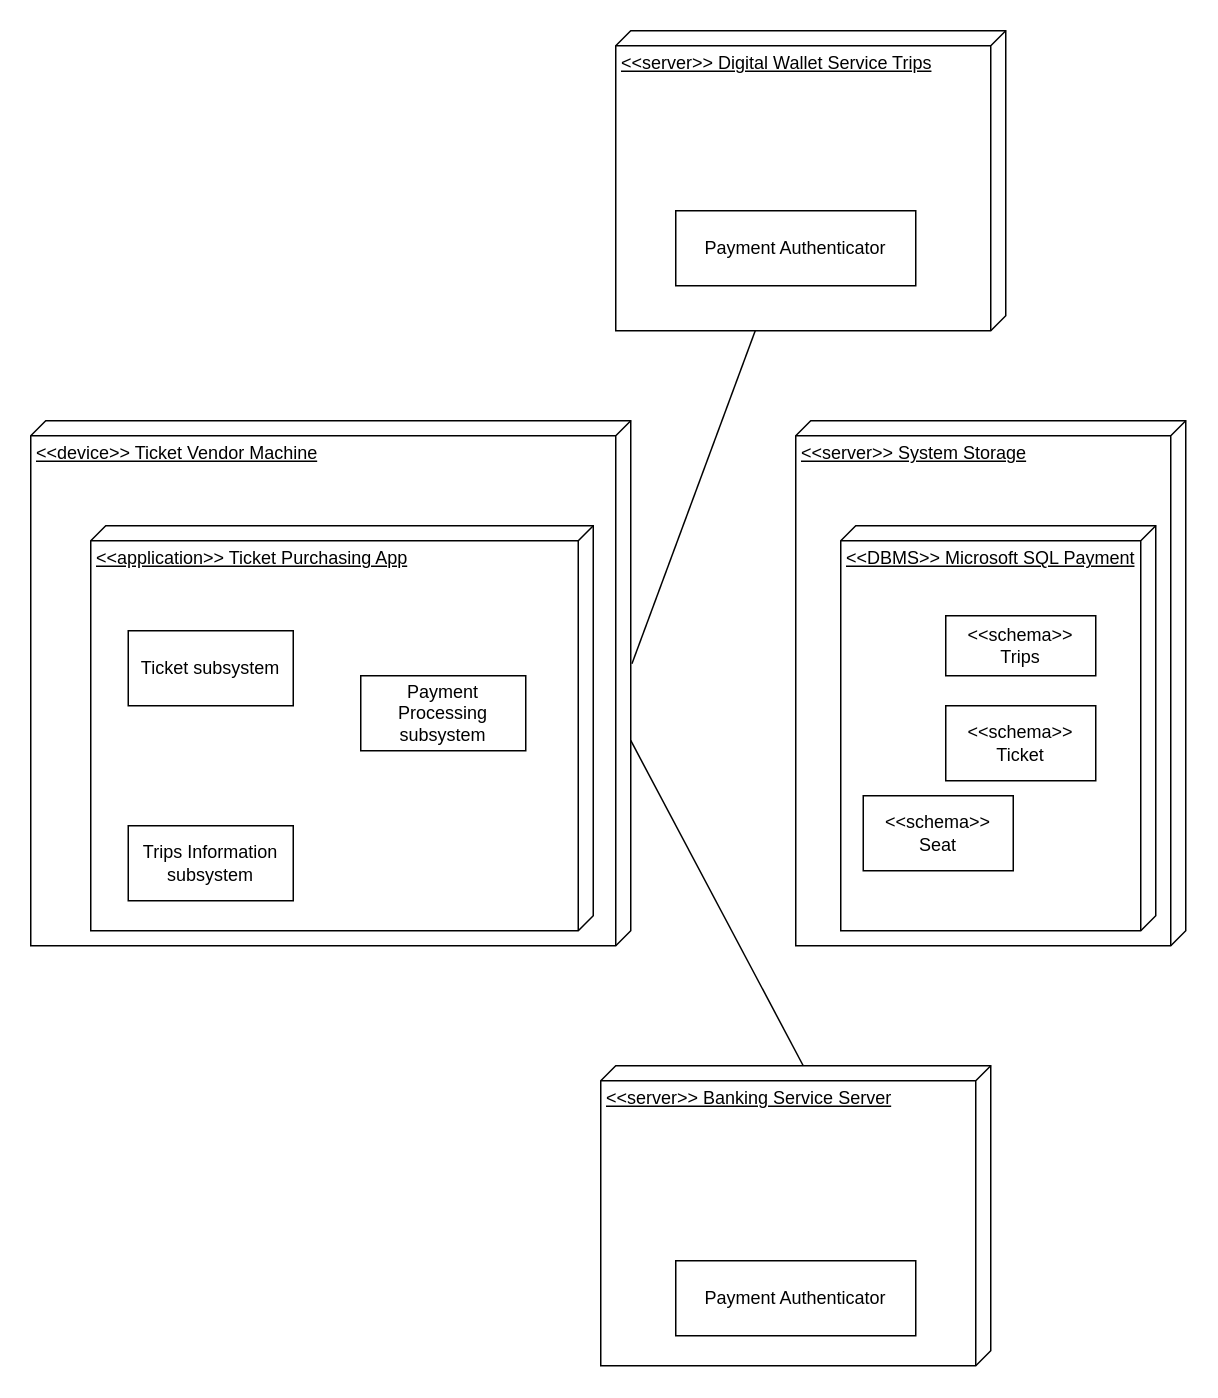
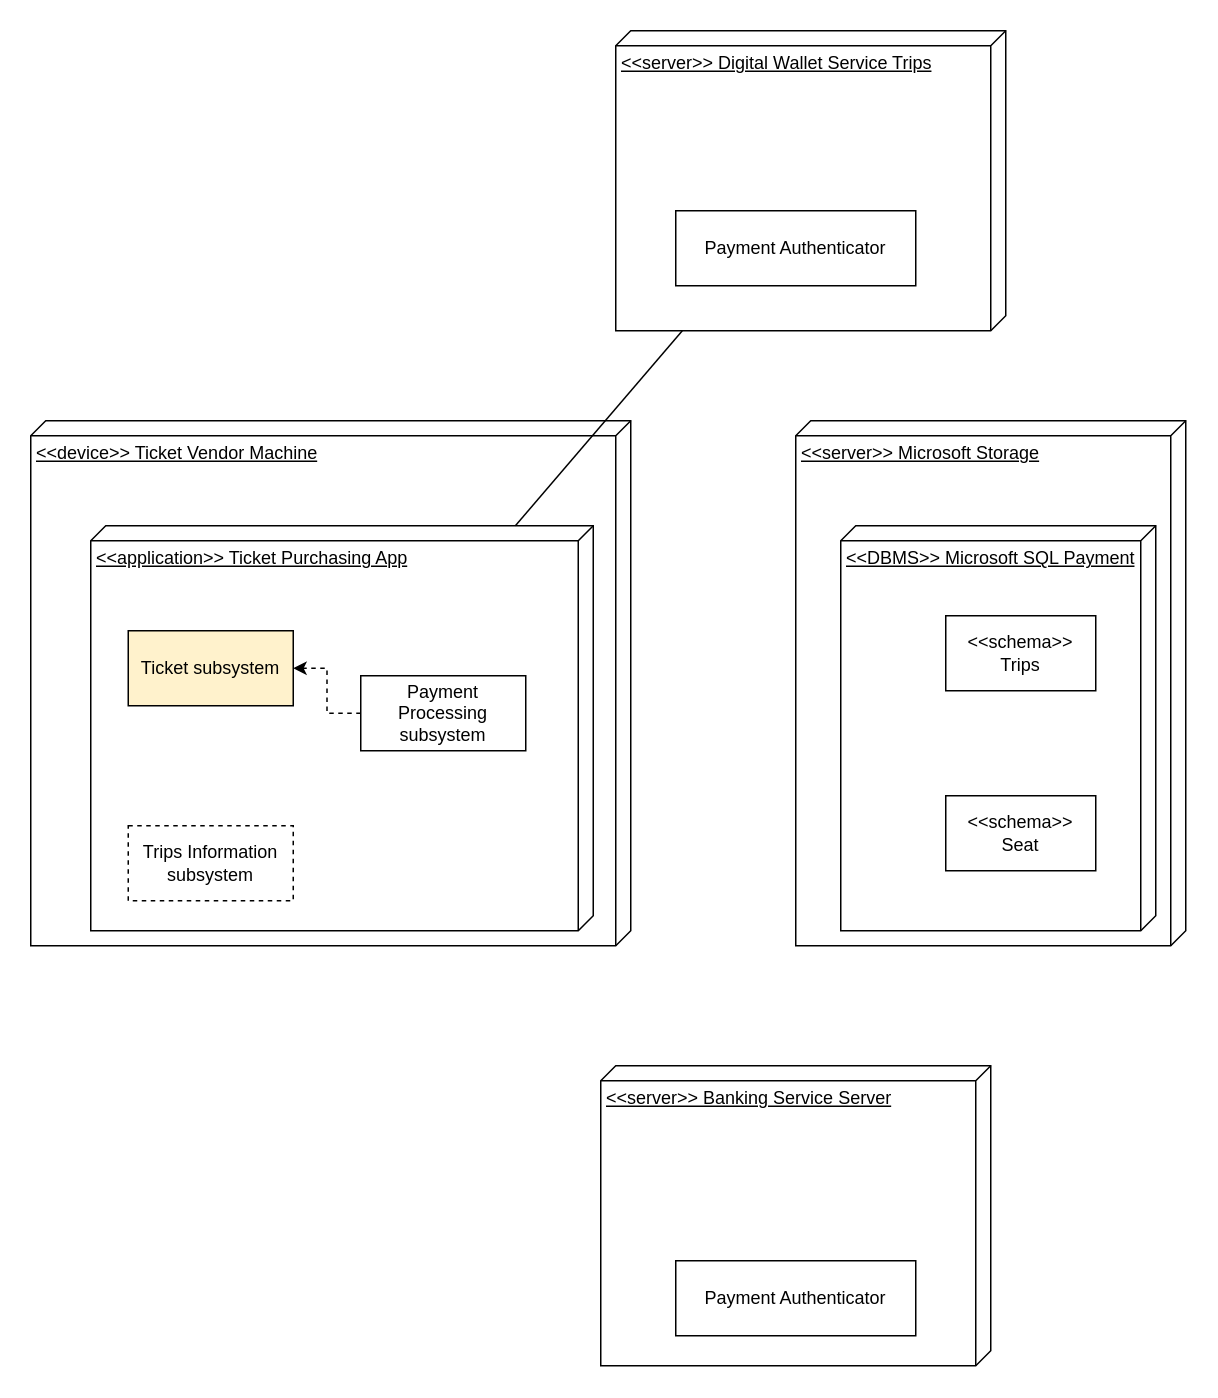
node "<<server>> System Storage": label "<<server>> System Storage" -> "<<server>> Microsoft Storage"
edge "<<server>> Digital Wallet Service Trips" -- "<<device>> Ticket Vendor Machine": now "<<server>> Digital Wallet Service Trips" -- "<<application>> Ticket Purchasing App"
node "<<schema>> Trips": size 150x60 -> 150x75
node "Ticket subsystem": fillcolor #ffffff -> #fff2cc
edge "Payment Processing subsystem" -> "Ticket subsystem": added
node "<<schema>> Ticket": removed
node "<<schema>> Seat": moved (938, 833) -> (1021, 833)
node "Trips Information subsystem": style solid -> dashed
edge "<<device>> Ticket Vendor Machine" -- "<<server>> Banking Service Server": removed
